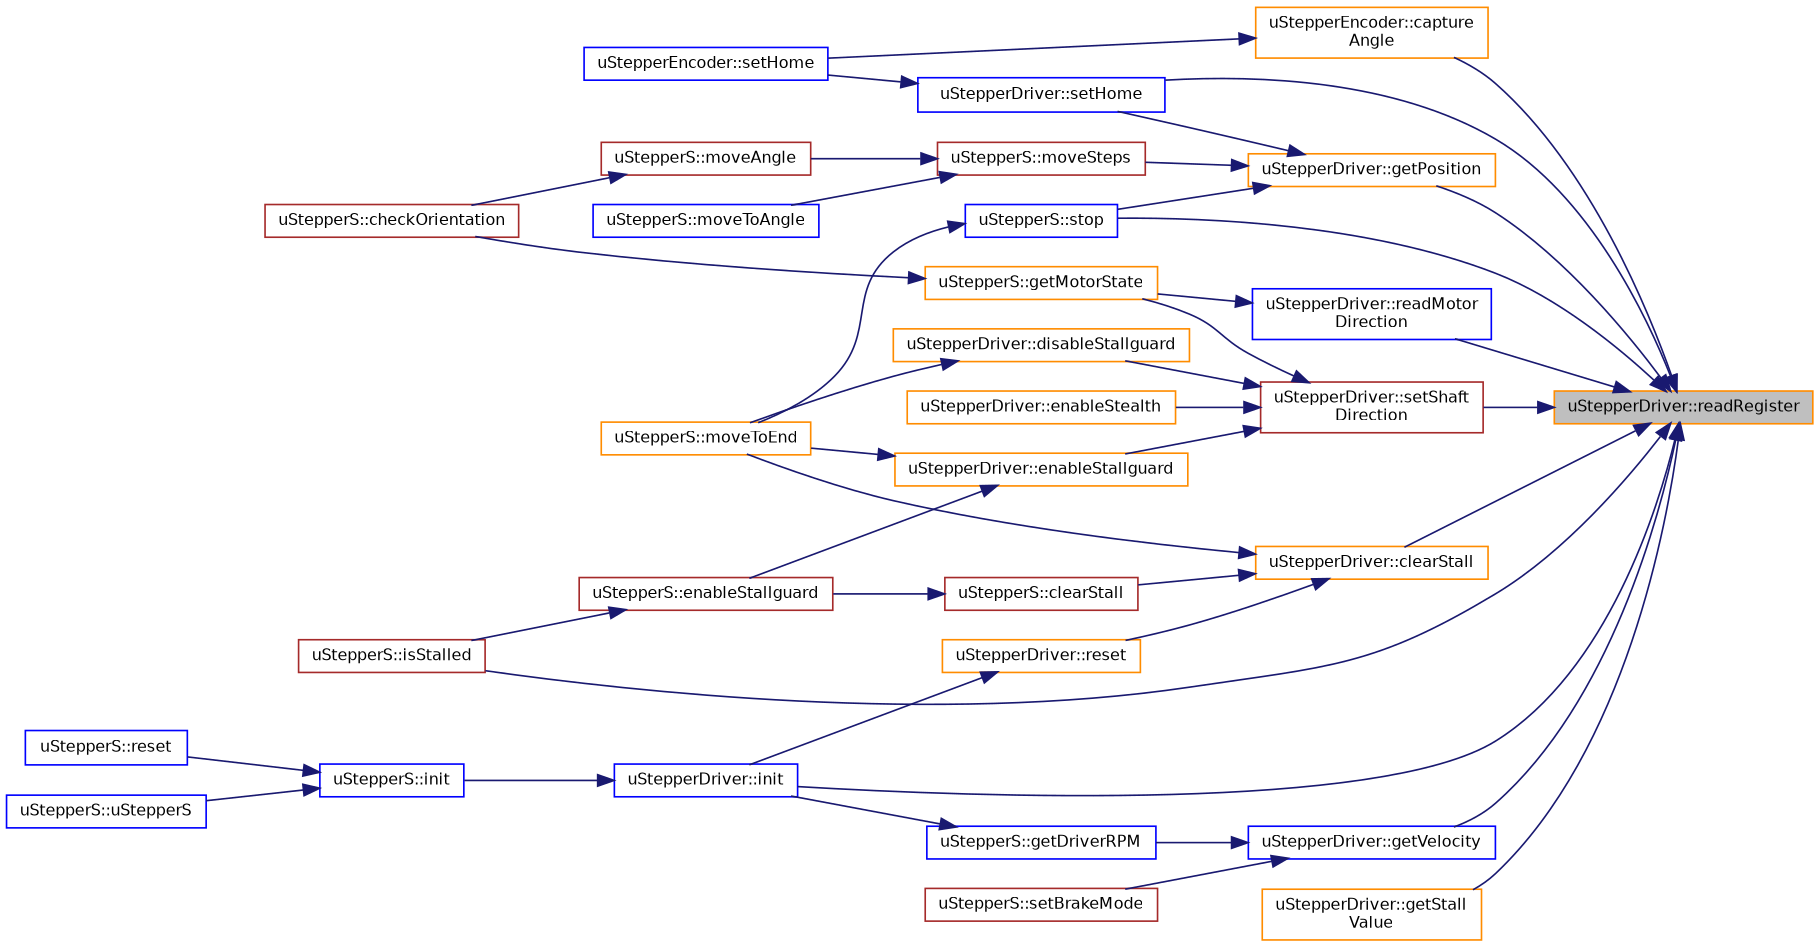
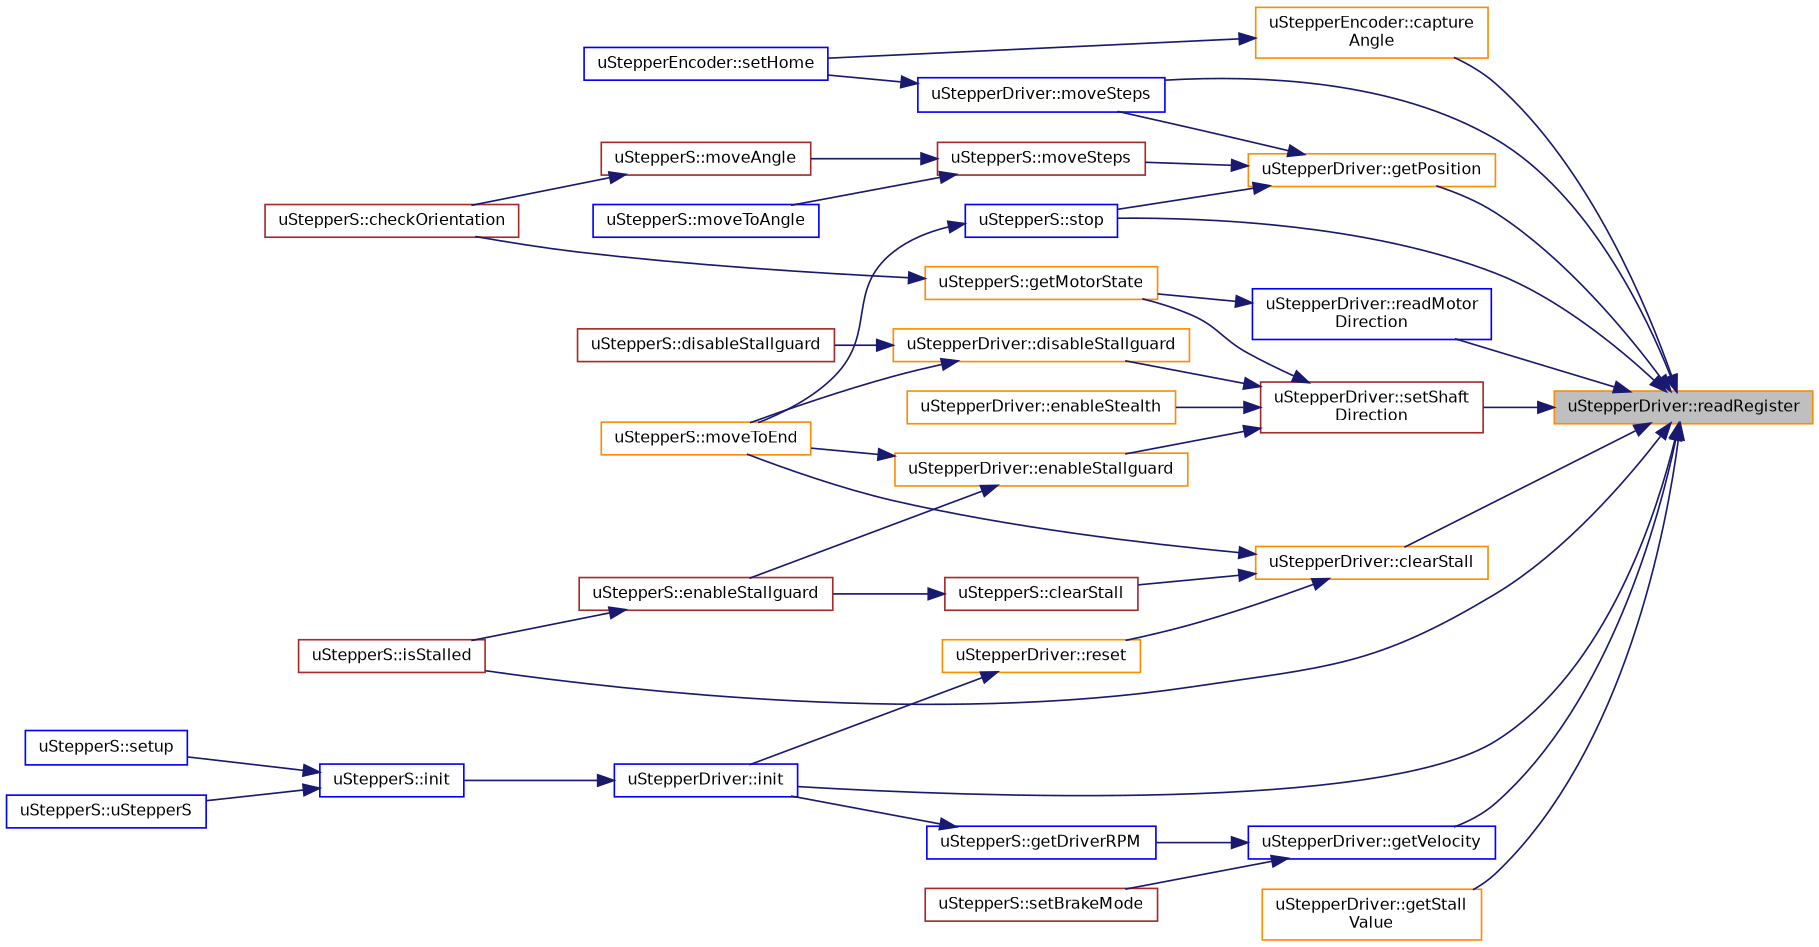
node "uStepperDriver::setHome": label "uStepperDriver::setHome" -> "uStepperDriver::moveSteps"
node "uStepperS::disableStallguard": added
node "uStepperS::reset": label "uStepperS::reset" -> "uStepperS::setup"
